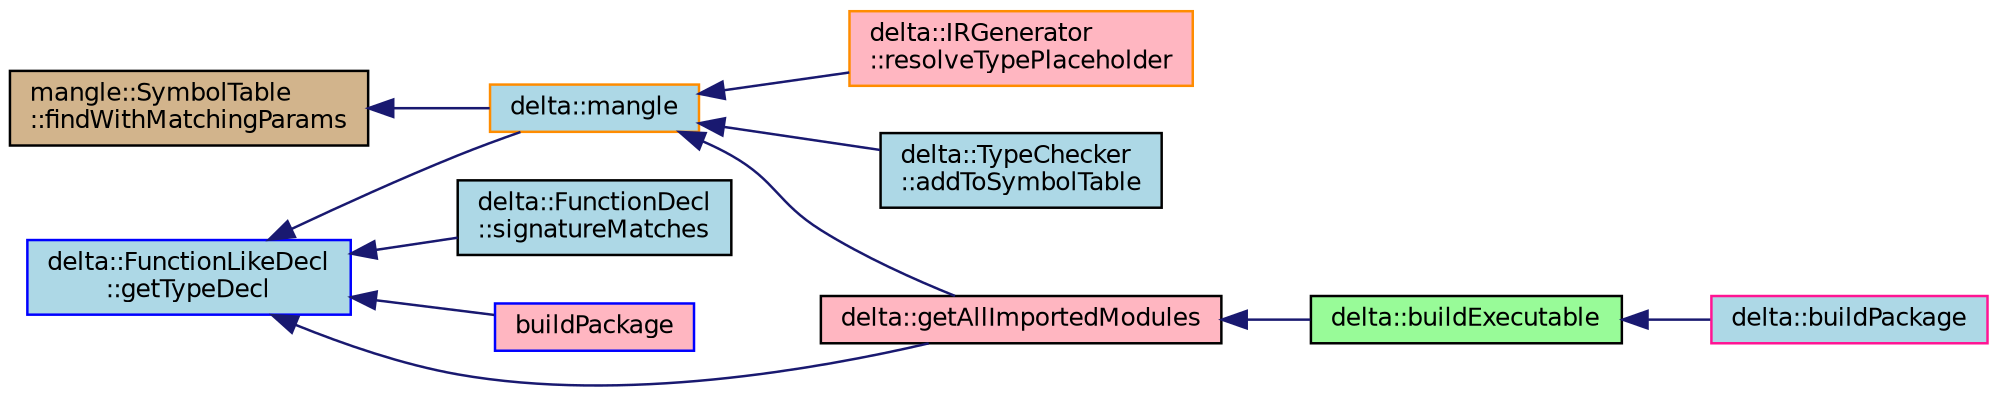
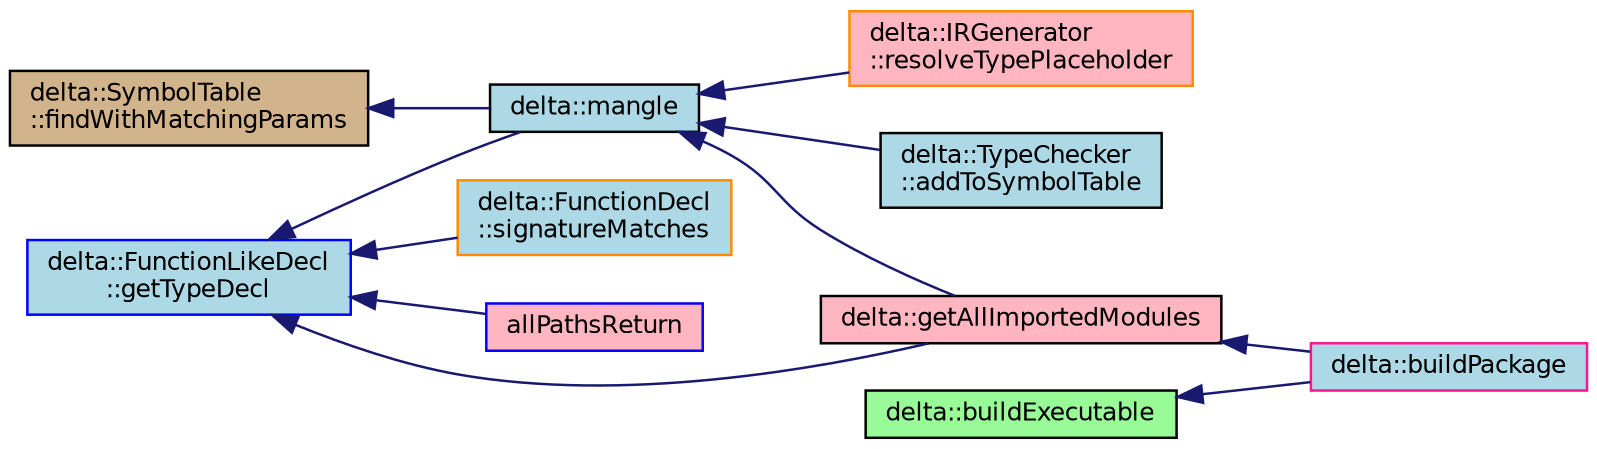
node "mangle::SymbolTable ::findWithMatchingParams": label "mangle::SymbolTable ::findWithMatchingParams" -> "delta::SymbolTable ::findWithMatchingParams"
node "delta::mangle": color darkorange -> black
node "delta::FunctionDecl ::signatureMatches": color black -> darkorange
edge "delta::buildExecutable" -> "delta::getAllImportedModules": now "delta::buildPackage" -> "delta::getAllImportedModules"
node "buildPackage": label "buildPackage" -> "allPathsReturn"
